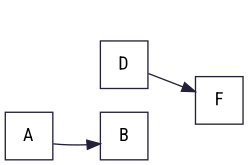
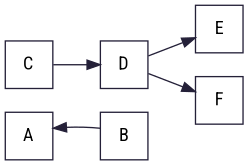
node "E": added
node "C": added
edge "A" -> "B": reversed
